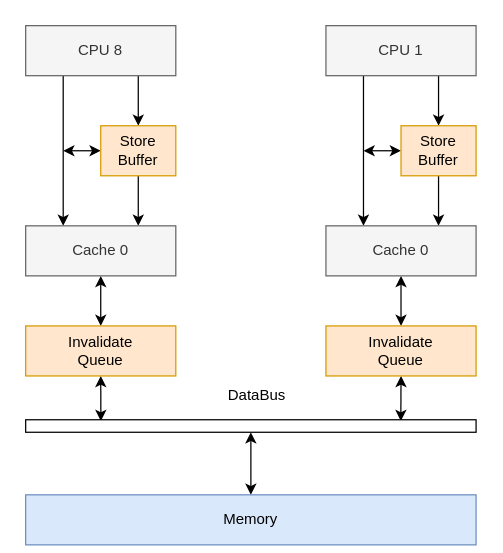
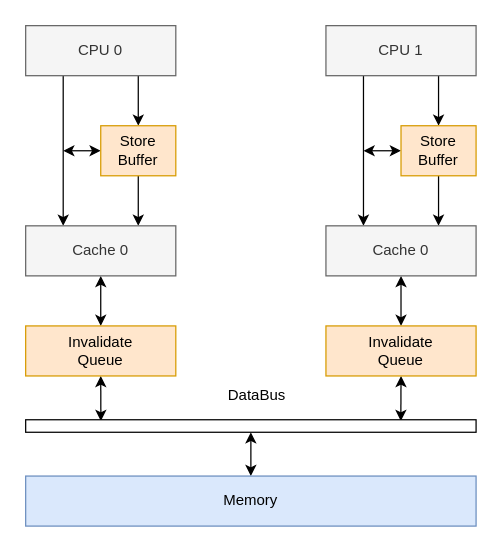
node "CPU 8": label "CPU 8" -> "CPU 0"
node "Memory": moved (251, 519) -> (251, 501)
